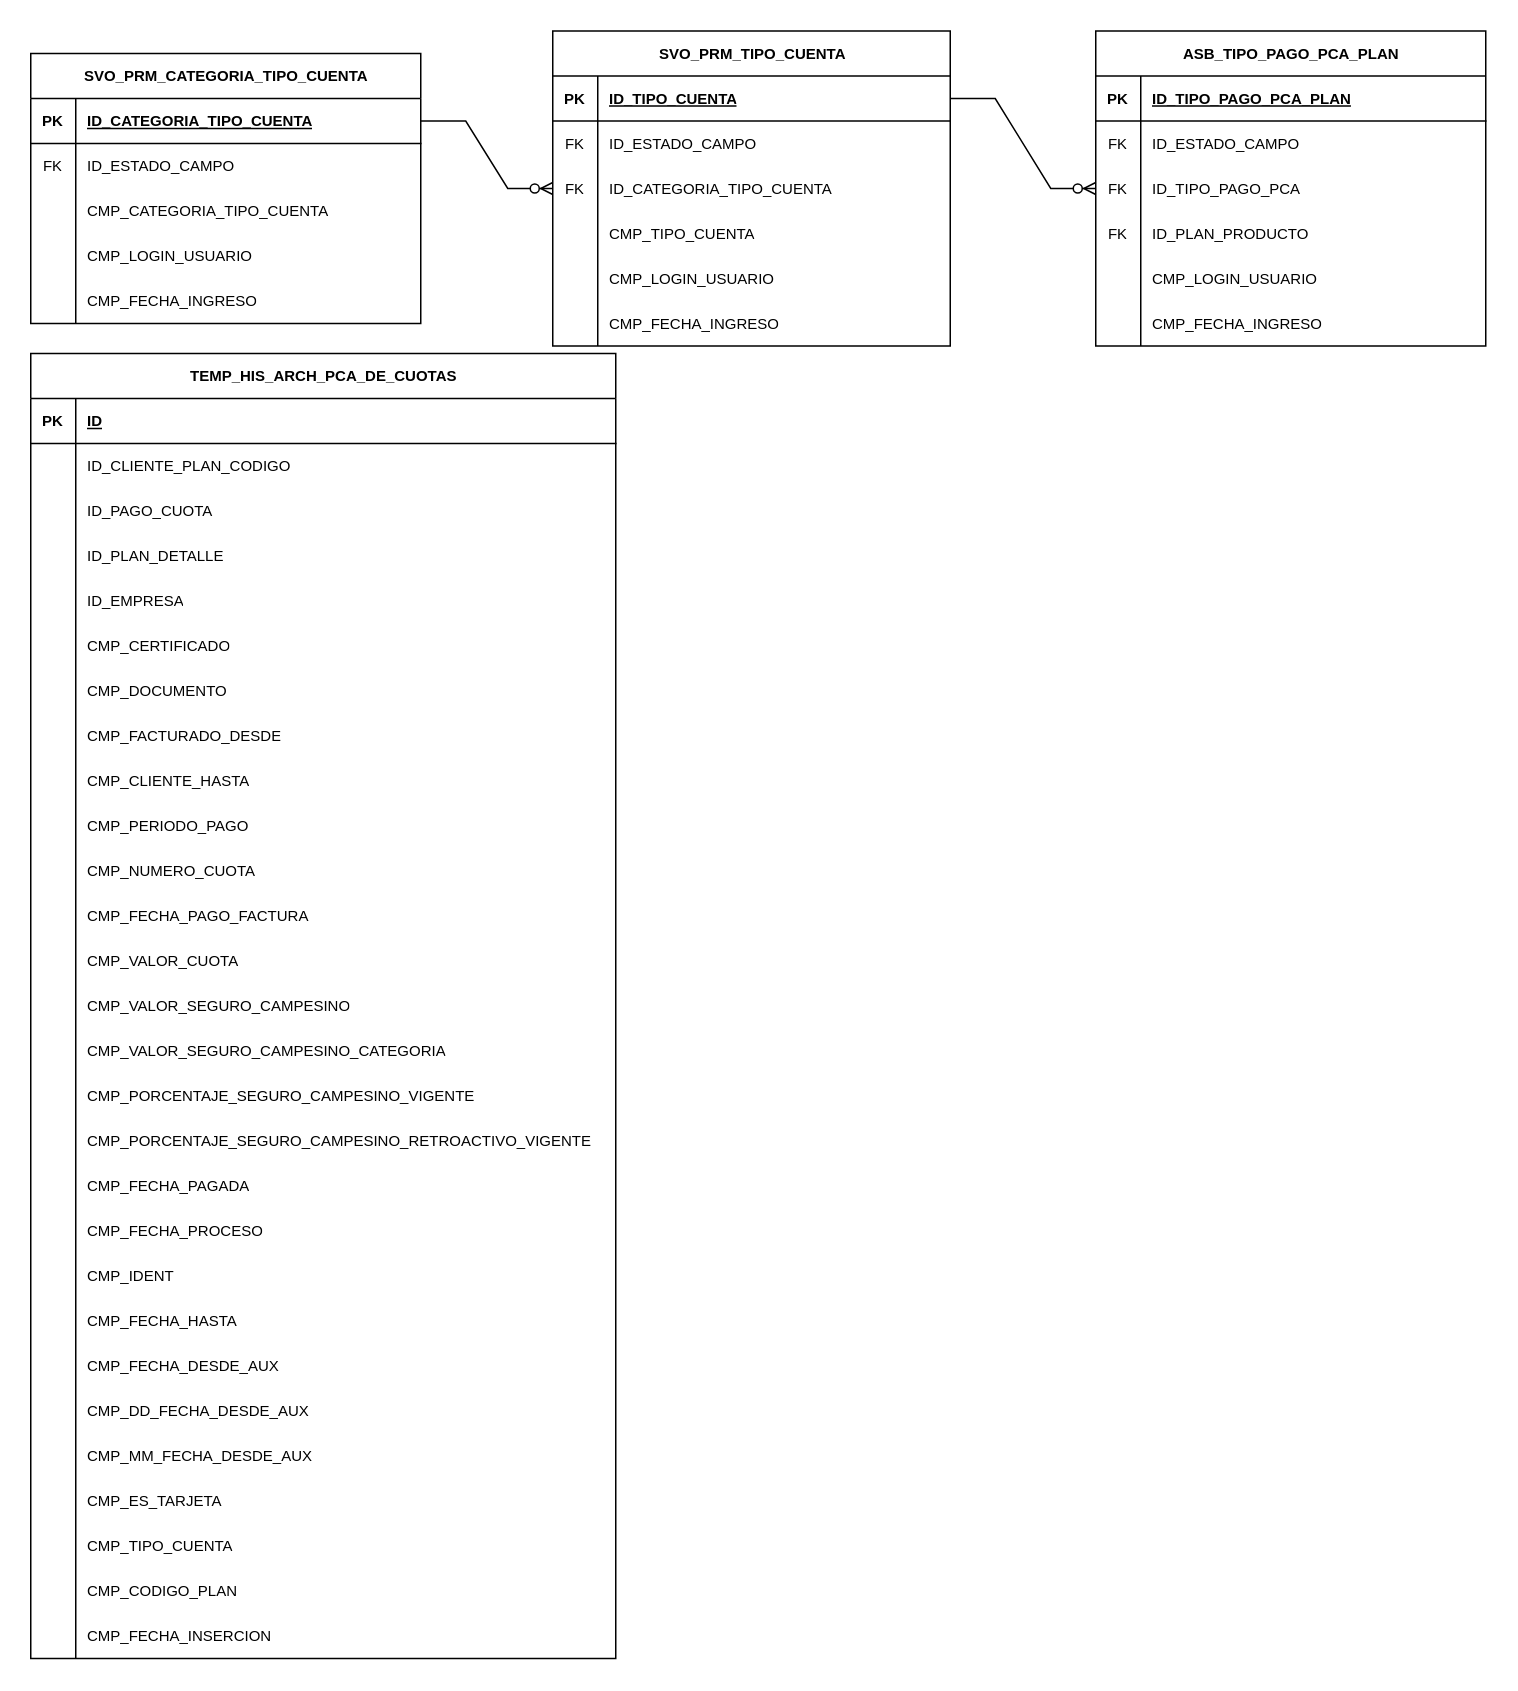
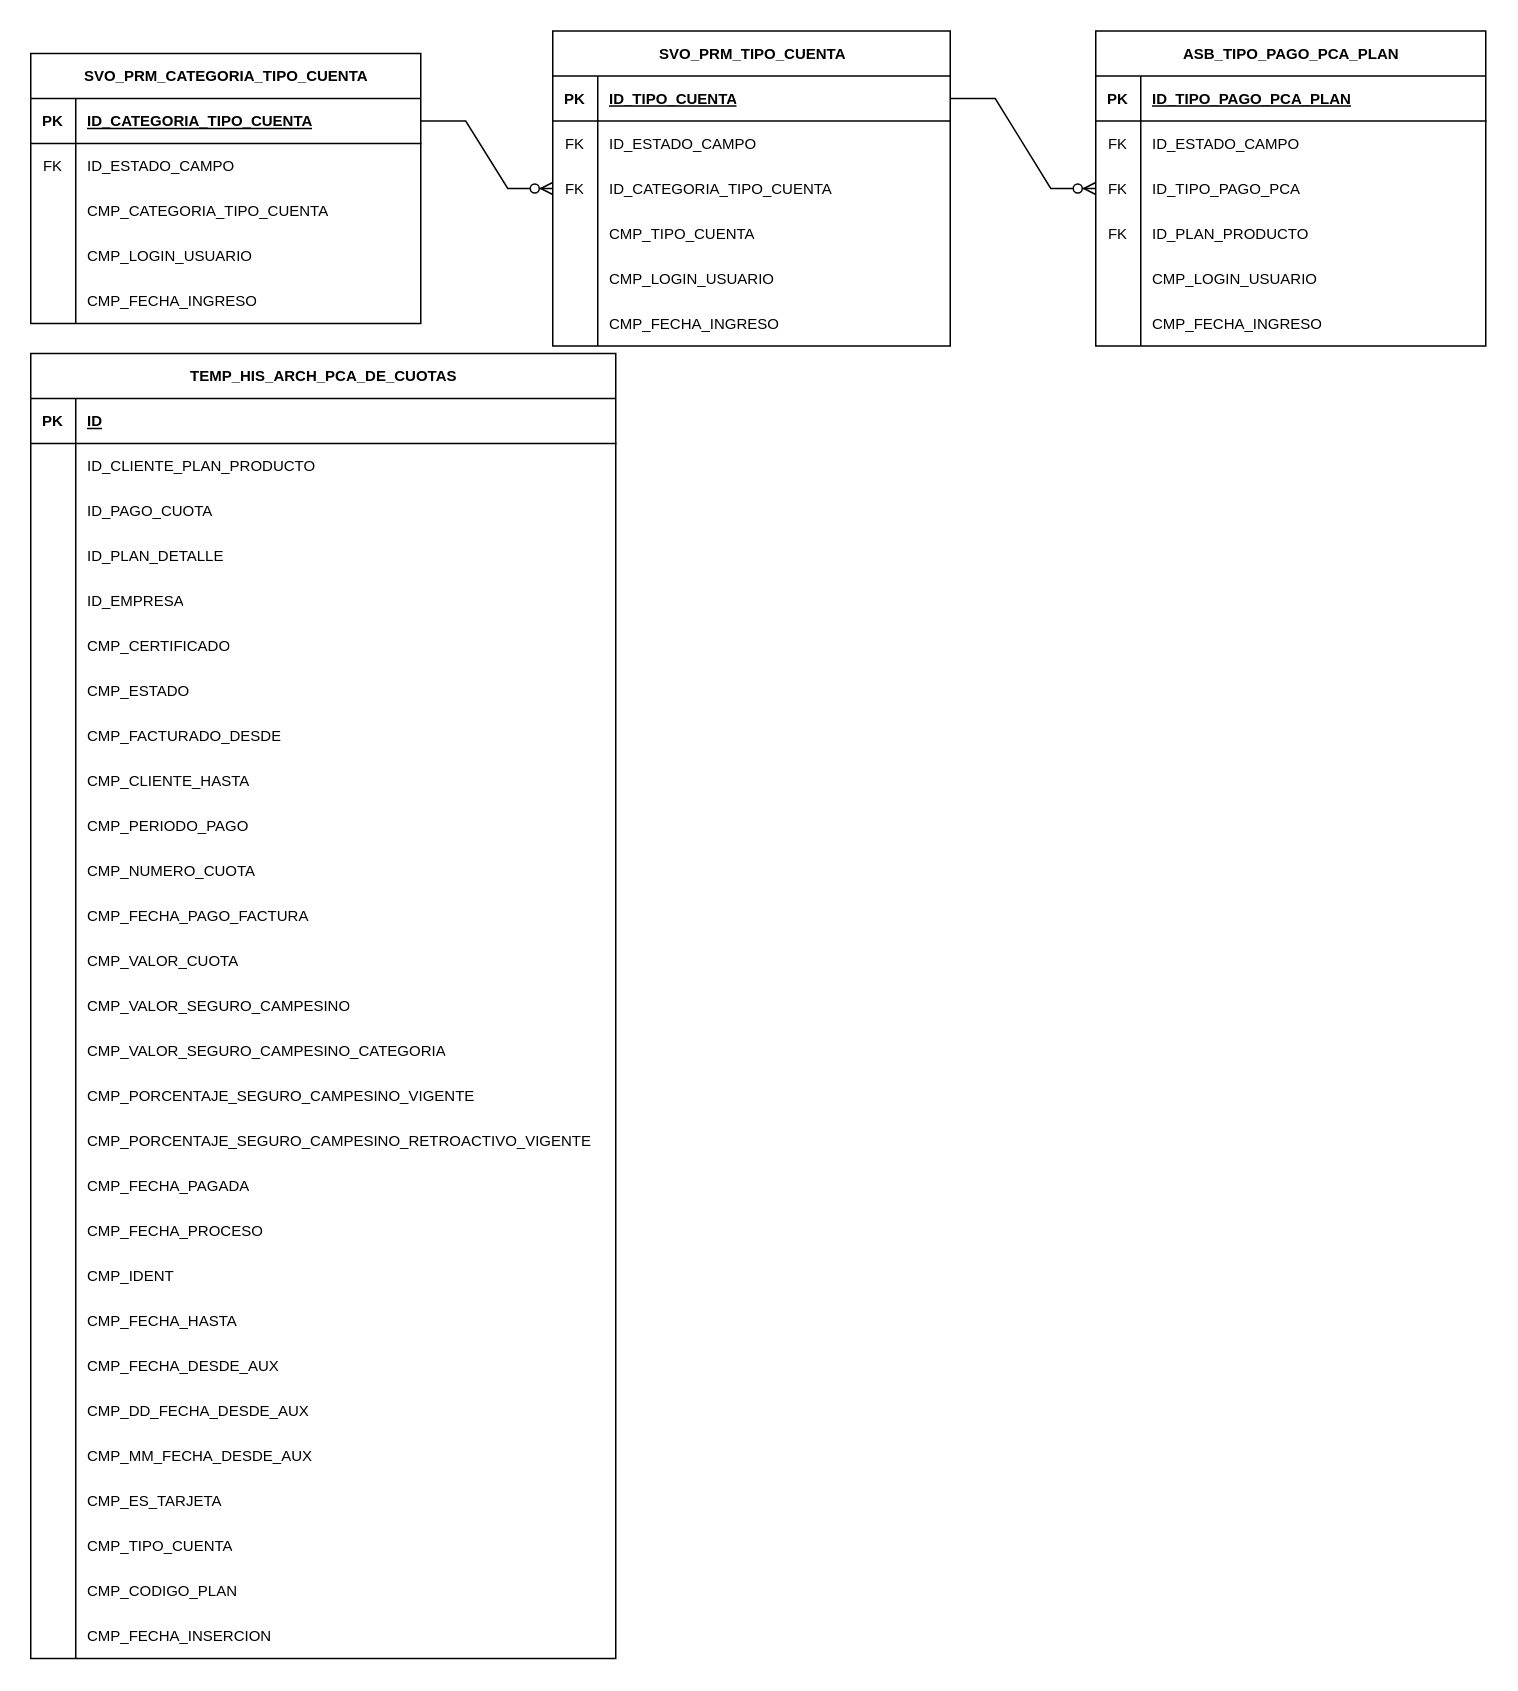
node "ID_CLIENTE_PLAN_CODIGO": label "ID_CLIENTE_PLAN_CODIGO" -> "ID_CLIENTE_PLAN_PRODUCTO"
node "CMP_DOCUMENTO": label "CMP_DOCUMENTO" -> "CMP_ESTADO"
